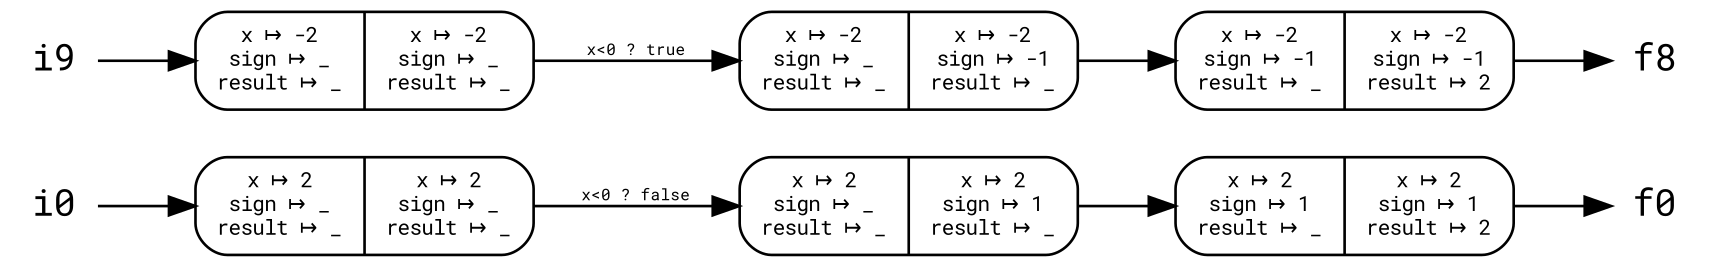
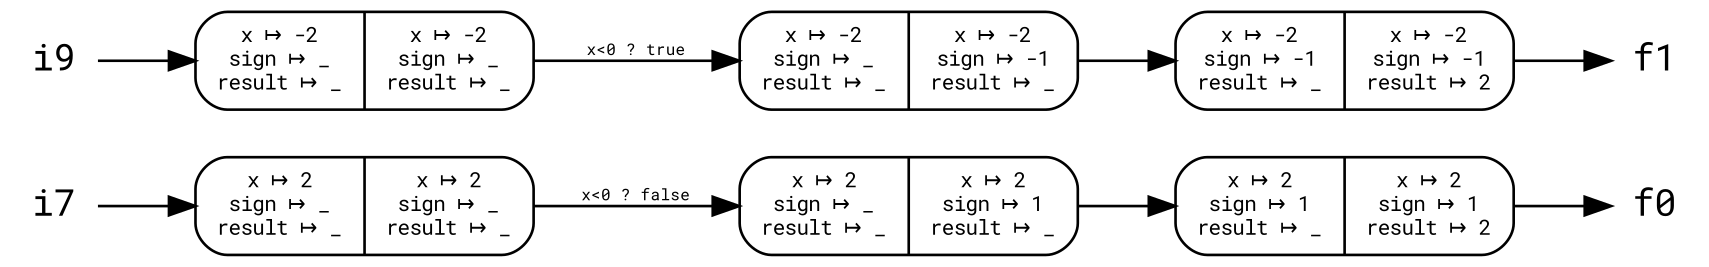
node "f8": label "f8" -> "f1"
node "i0": label "i0" -> "i7"
